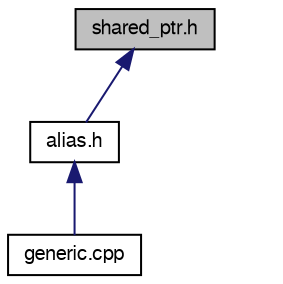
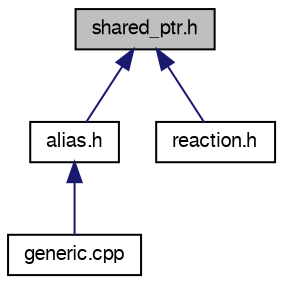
node "reaction.h": added
